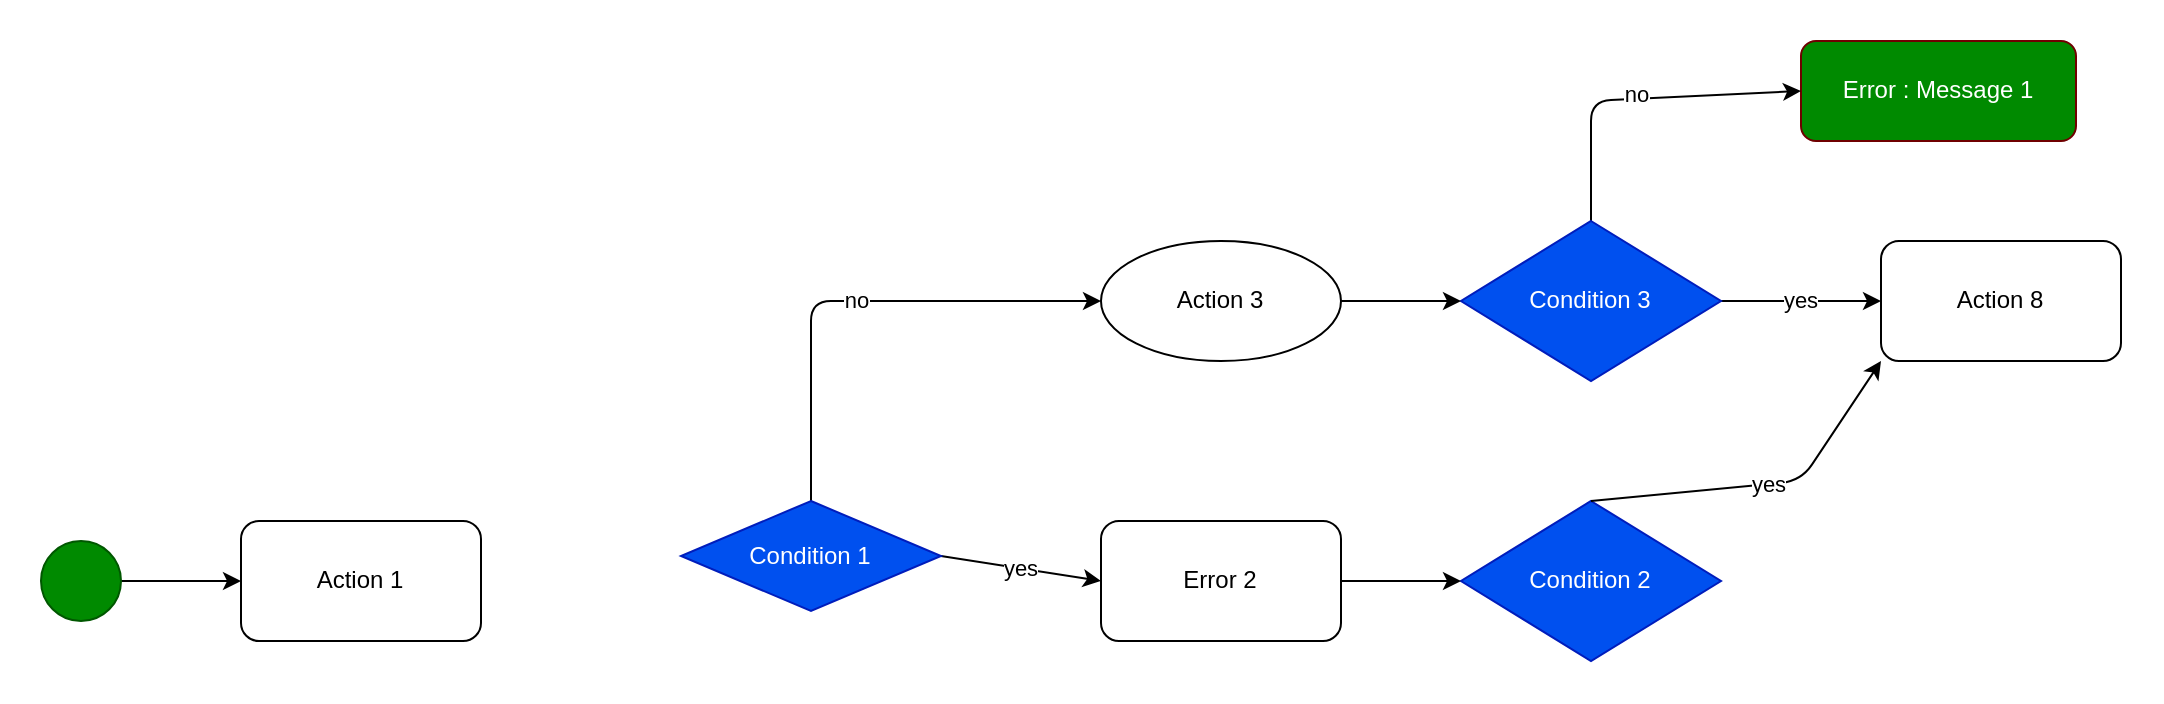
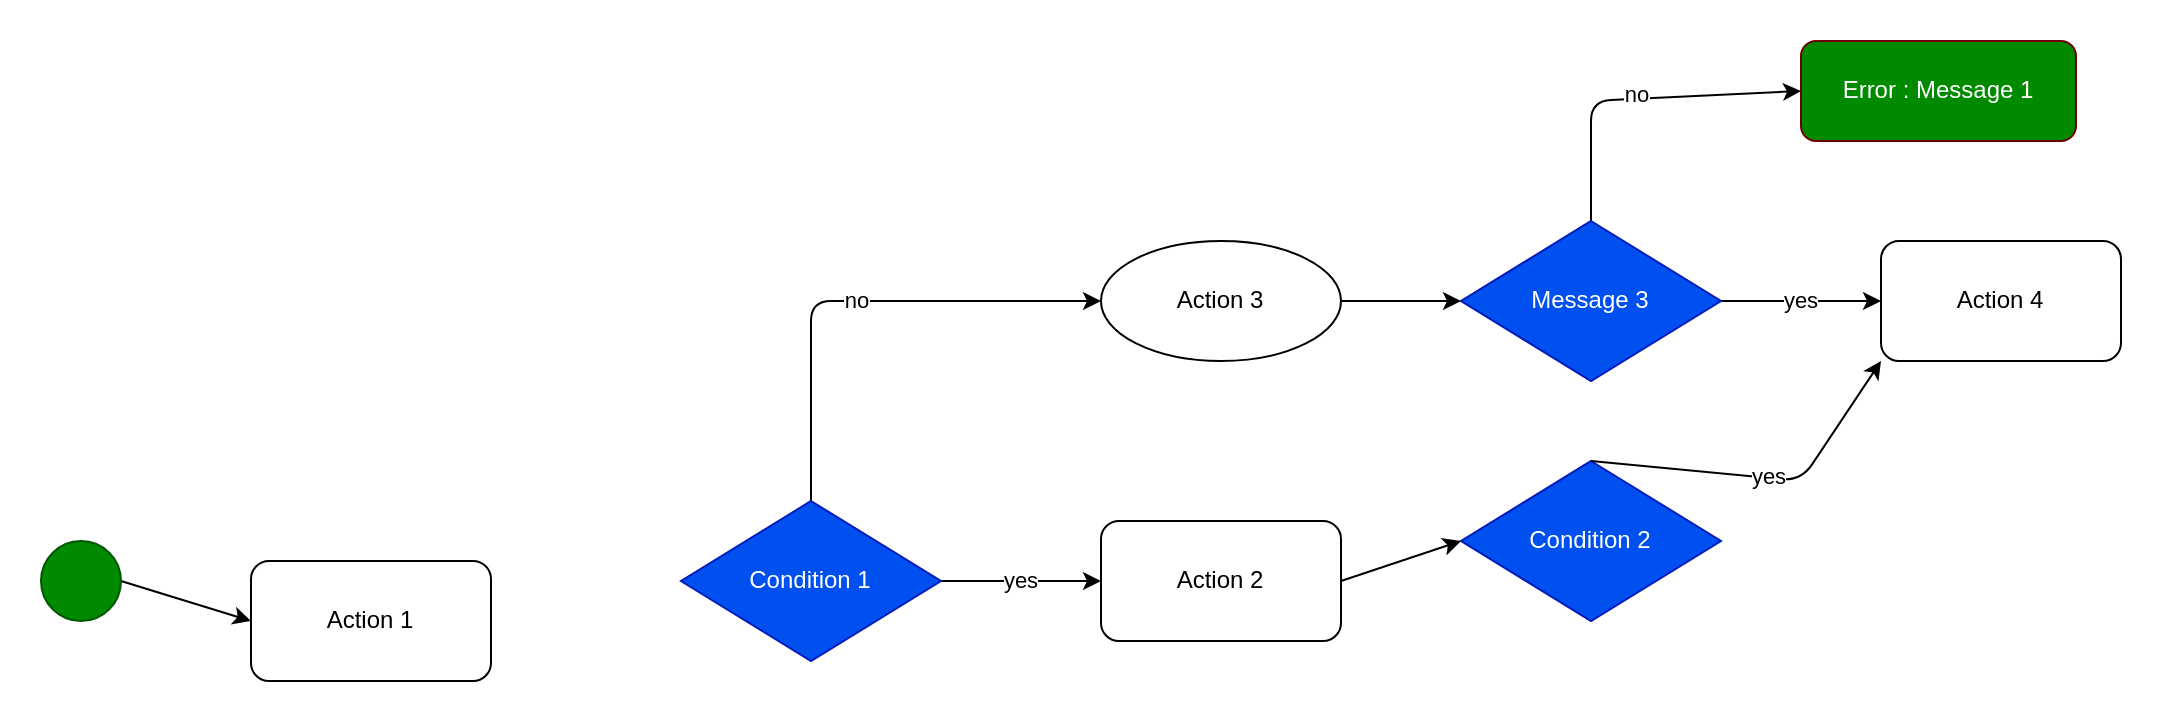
node "Condition 3": label "Condition 3" -> "Message 3"
node "Action 8": label "Action 8" -> "Action 4"
node "Condition 1": size 260x110 -> 260x160
node "Action 1": moved (361, 581) -> (371, 621)
node "Error 2": label "Error 2" -> "Action 2"
node "Condition 2": moved (1591, 581) -> (1591, 541)
